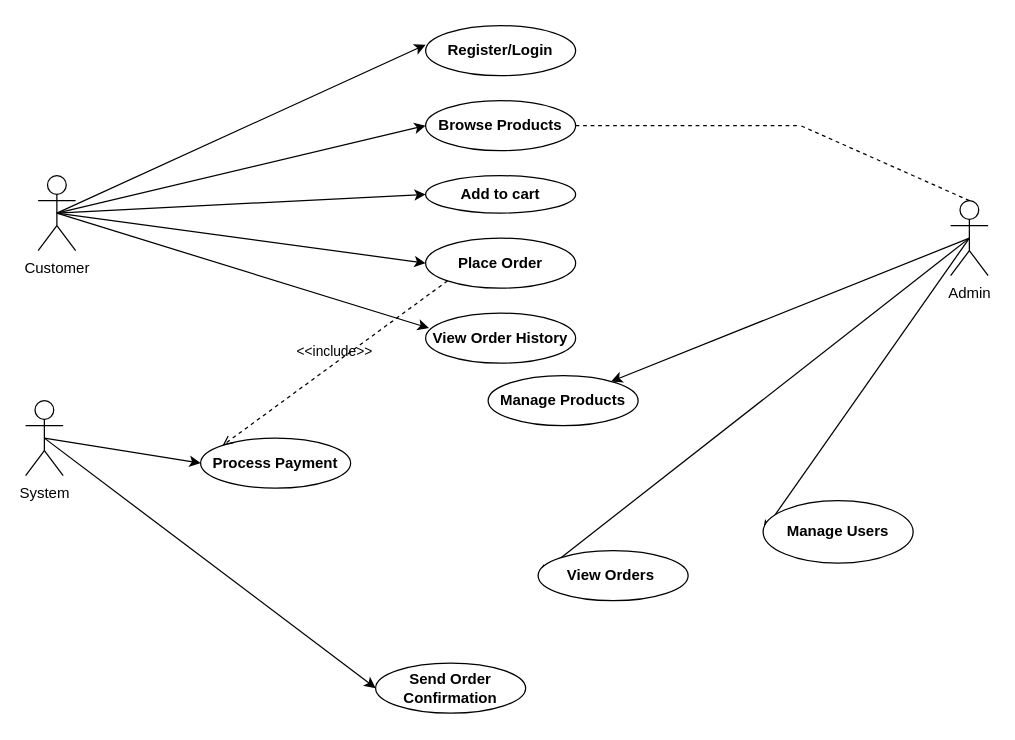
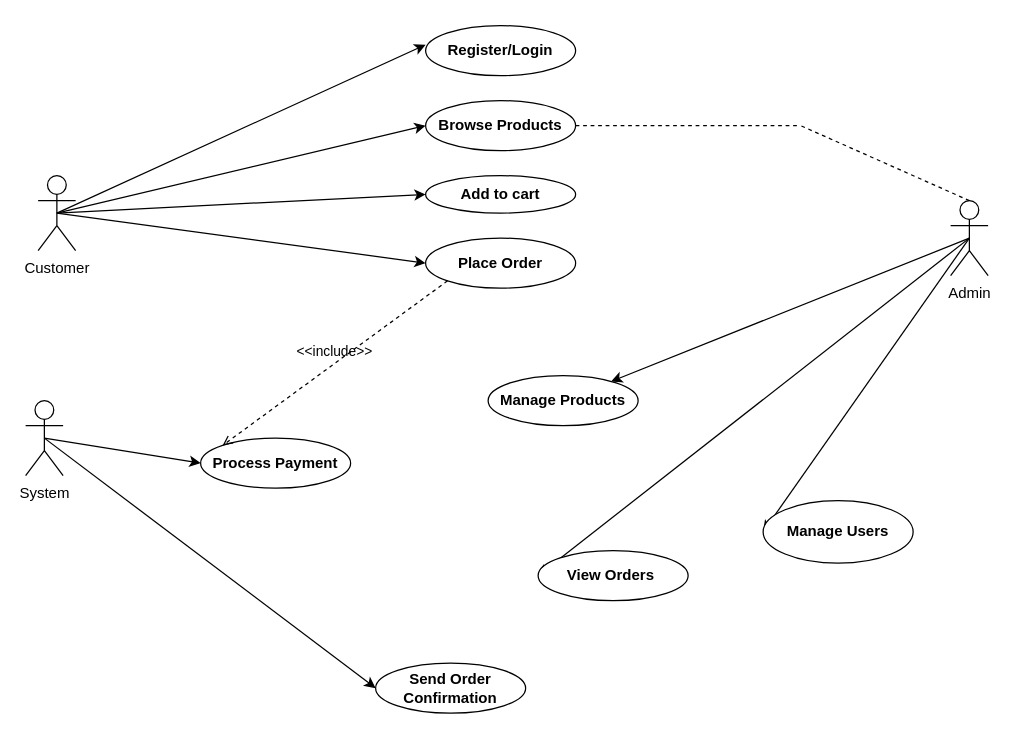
edge "Customer" -> "View Order History": removed
node "View Order History": removed
